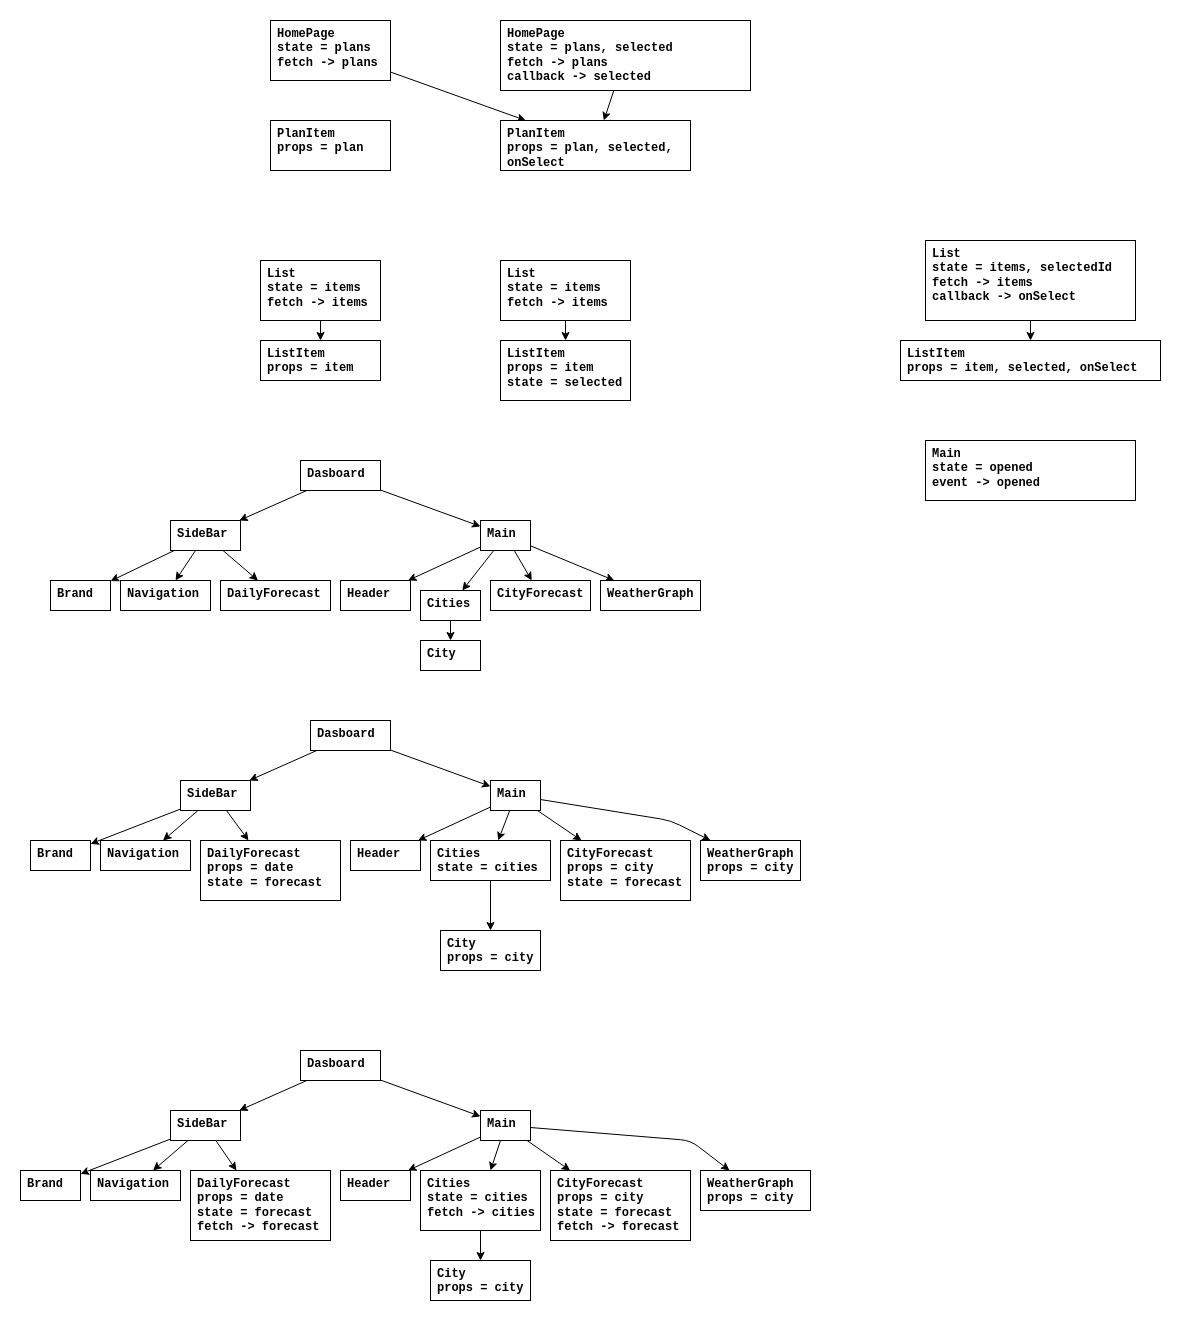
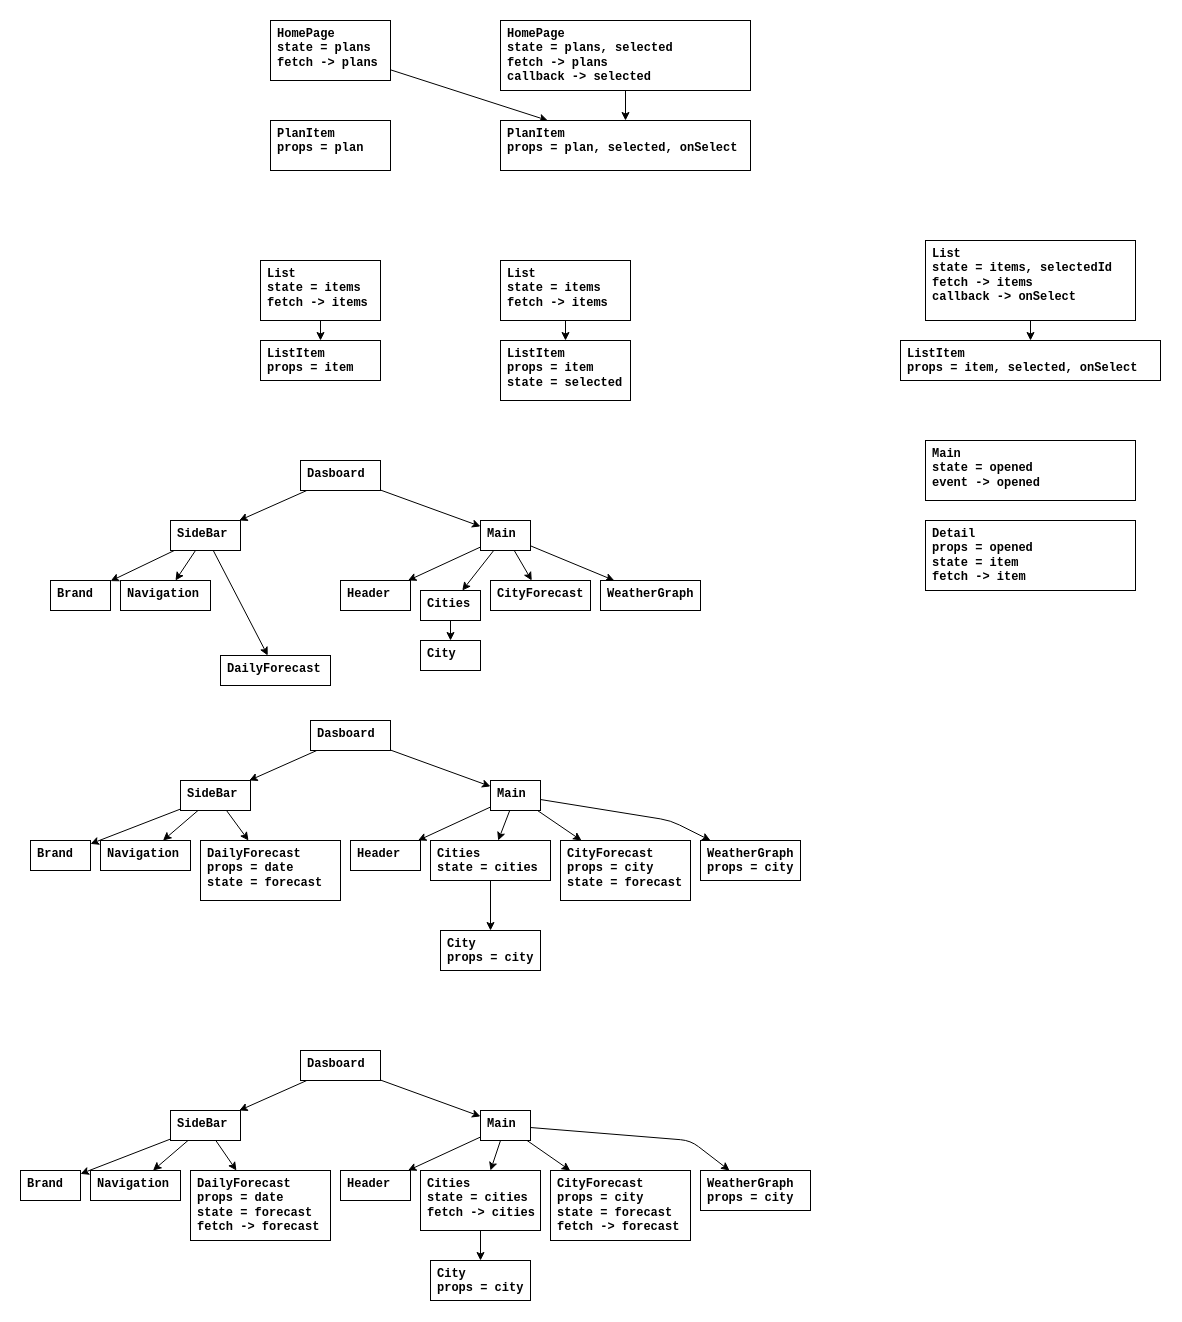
node "PlanItem props = plan, selected, onSelect": size 190x50 -> 250x50
node "Detail props = opened state = item fetch -> item": added
node "DailyForecast": moved (276, 596) -> (276, 671)
